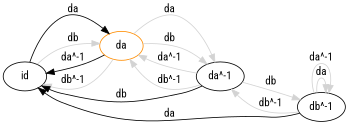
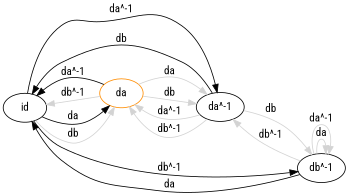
edge "id" -> "da^-1": added, label "da^-1"
edge "id" -> "db^-1": added, label "db^-1"
